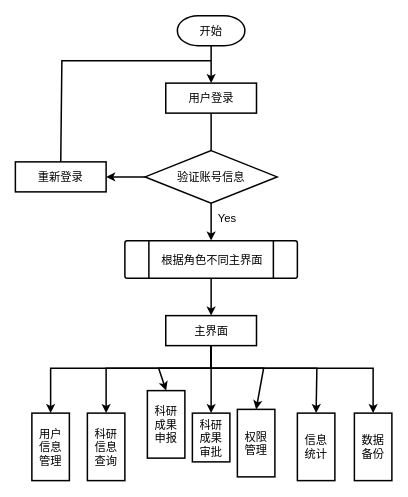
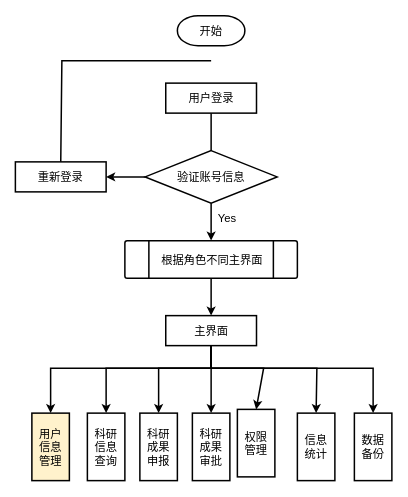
edge "开始" -> "用户登录": removed
node "科研 成果 申报": moved (166, 424) -> (159, 447)
node "科研 成果 审批": size 38x49 -> 38x68
node "用户 信息 管理": fillcolor #ffffff -> #fff2cc
